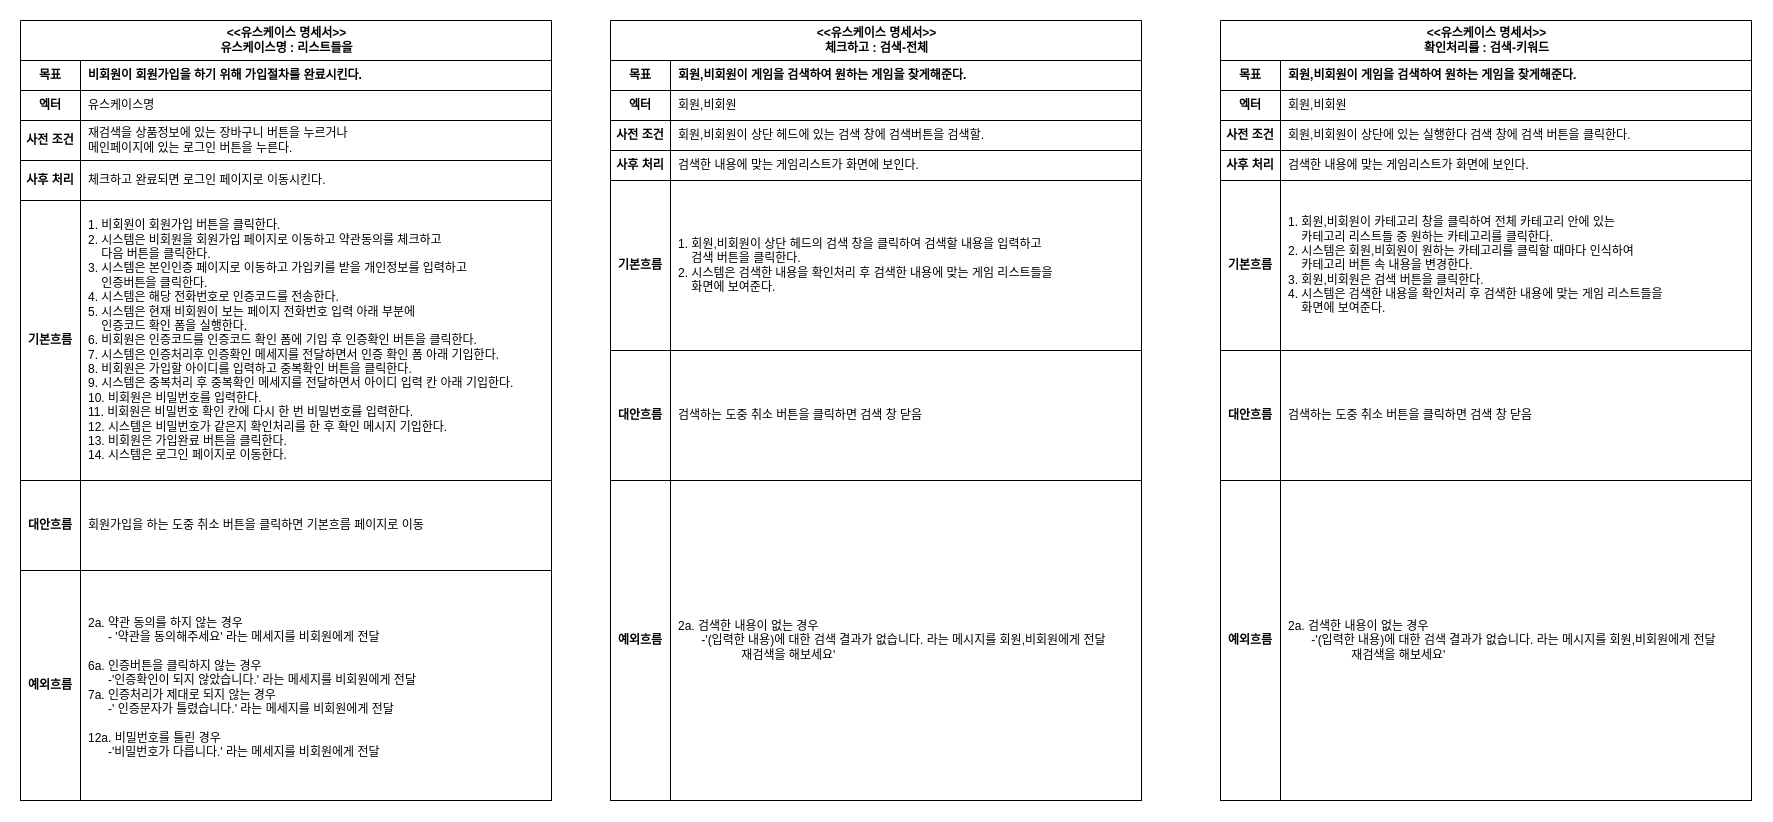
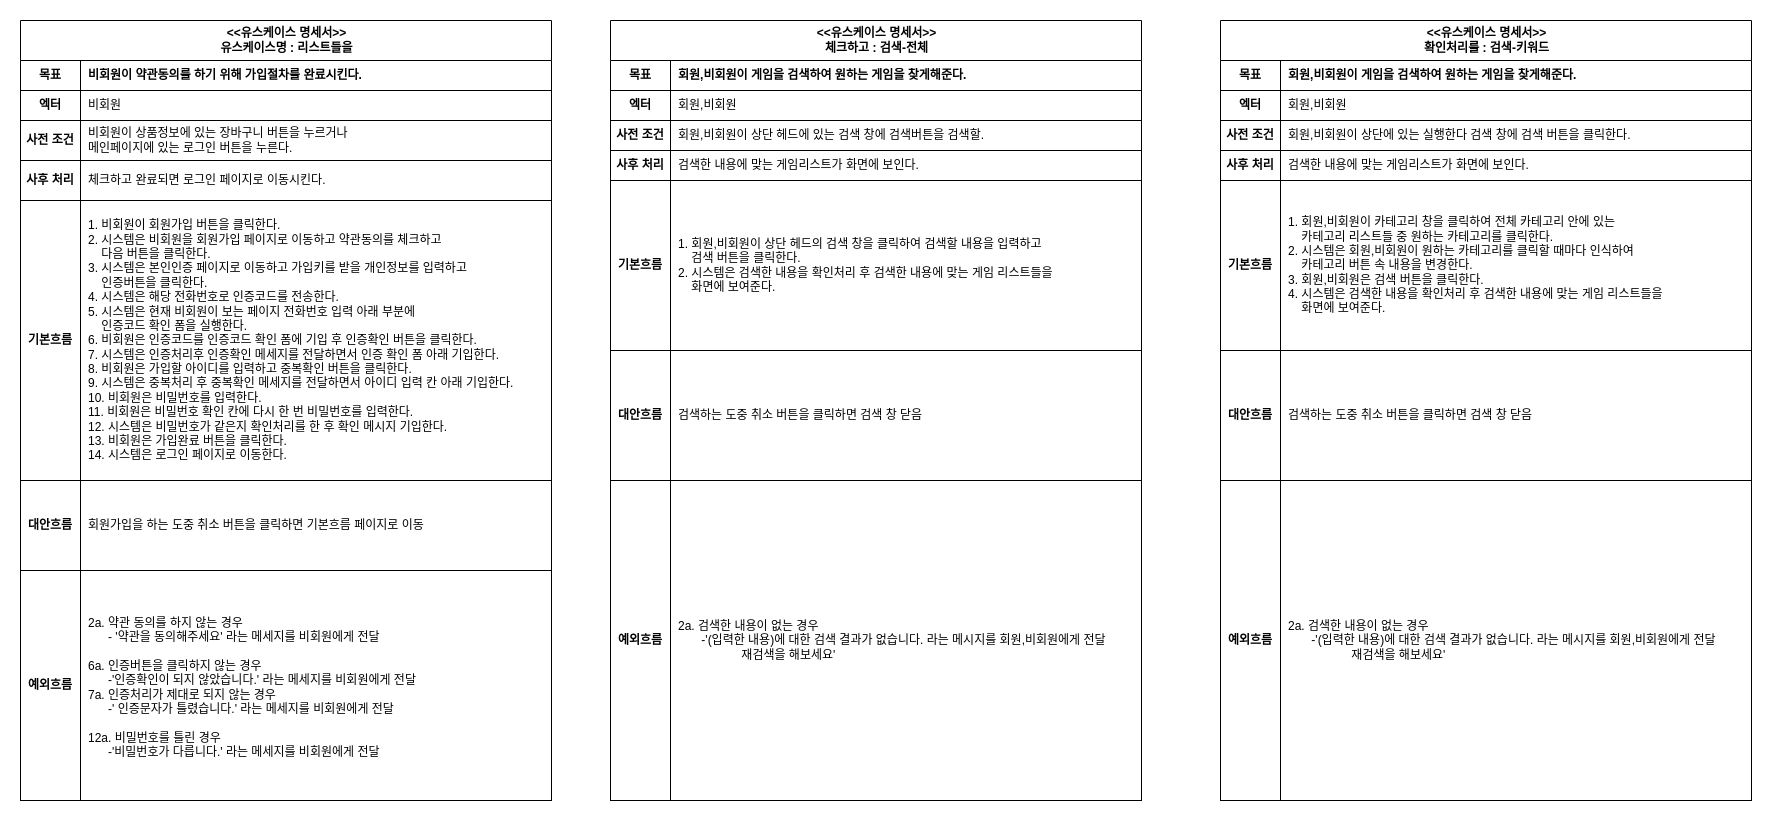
node "비회원이 회원가입을 하기 위해 가입절차를 완료시킨다.": label "비회원이 회원가입을 하기 위해 가입절차를 완료시킨다." -> "비회원이 약관동의를 하기 위해 가입절차를 완료시킨다."
node "유스케이스명": label "유스케이스명" -> "비회원"
node "재검색을 상품정보에 있는 장바구니 버튼을 누르거나 메인페이지에 있는 로그인 버튼을 누른다.": label "재검색을 상품정보에 있는 장바구니 버튼을 누르거나 메인페이지에 있는 로그인 버튼을 누른다." -> "비회원이 상품정보에 있는 장바구니 버튼을 누르거나 메인페이지에 있는 로그인 버튼을 누른다."
